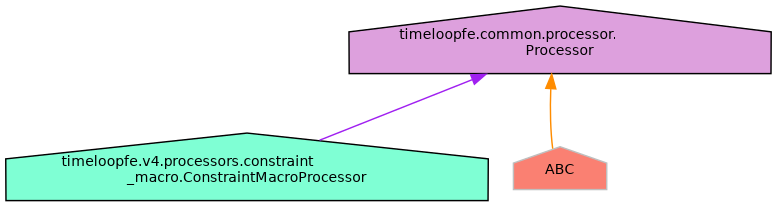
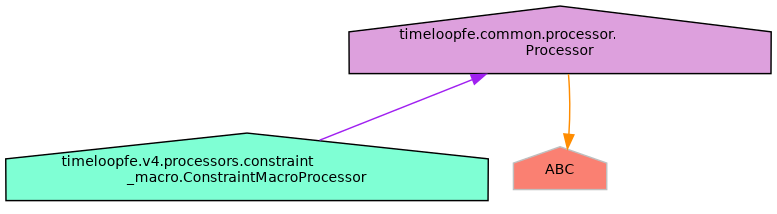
edge "ABC" -> "timeloopfe.common.processor. Processor": reversed
